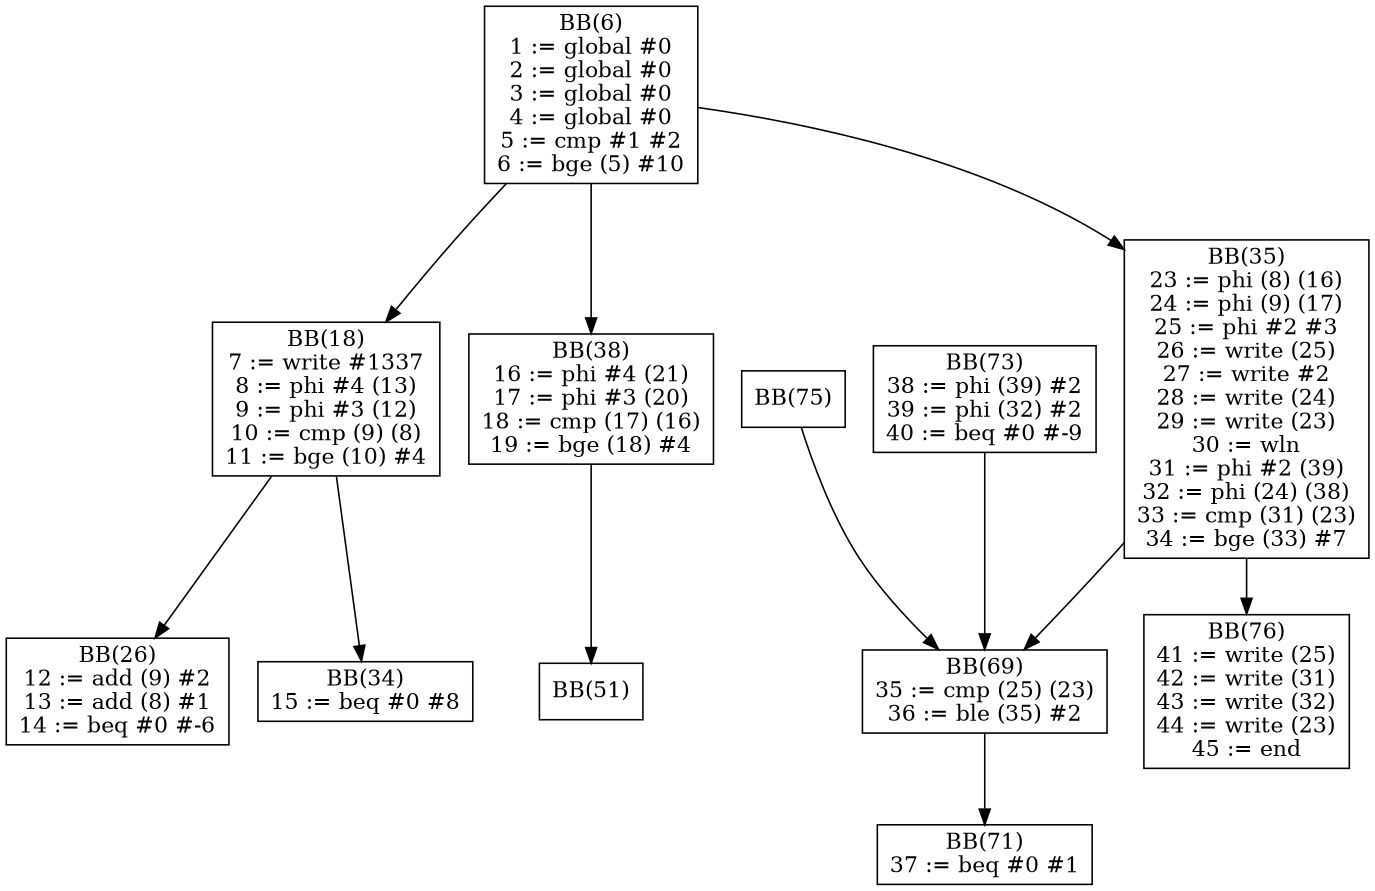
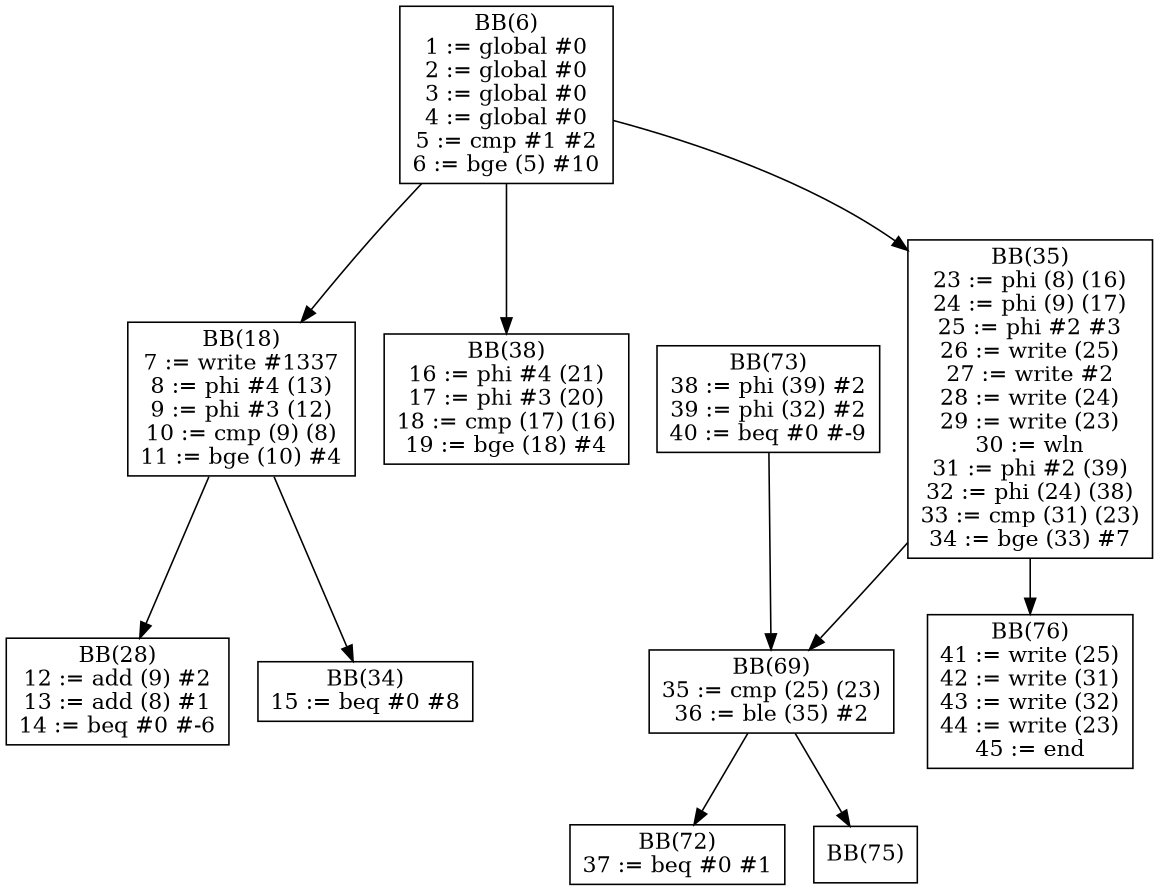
edge "BB(75)" -> "BB(69) 35 := cmp (25) (23) 36 := ble (35) #2": reversed
node "BB(26) 12 := add (9) #2 13 := add (8) #1 14 := beq #0 #-6": label "BB(26) 12 := add (9) #2 13 := add (8) #1 14 := beq #0 #-6" -> "BB(28) 12 := add (9) #2 13 := add (8) #1 14 := beq #0 #-6"
node "BB(51)": removed
node "BB(71) 37 := beq #0 #1": label "BB(71) 37 := beq #0 #1" -> "BB(72) 37 := beq #0 #1"
